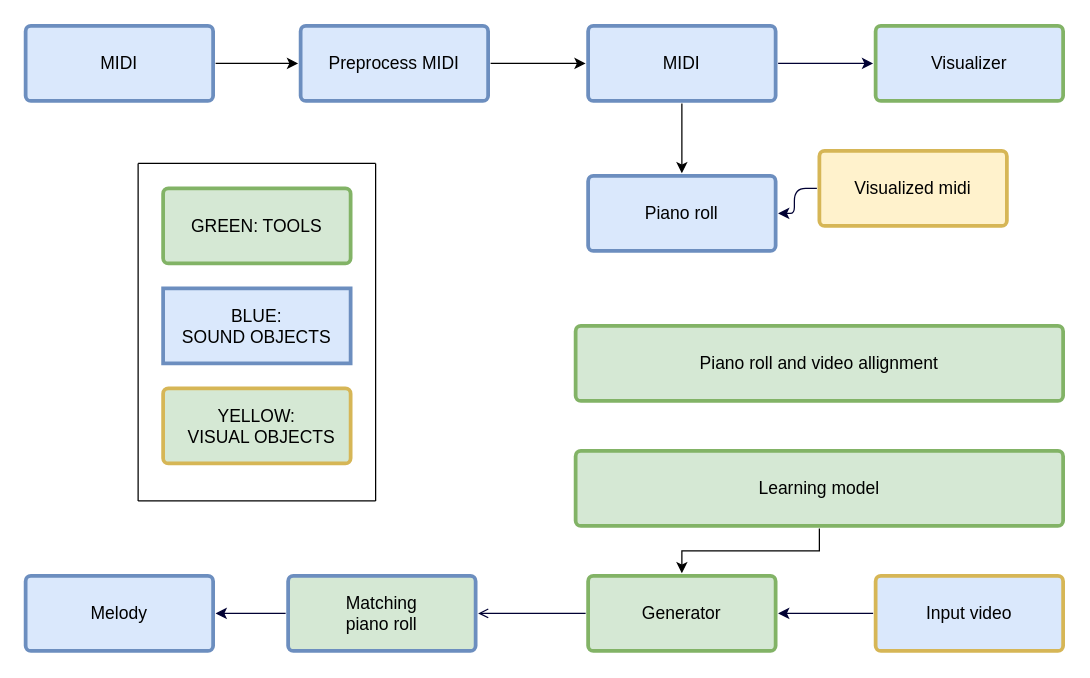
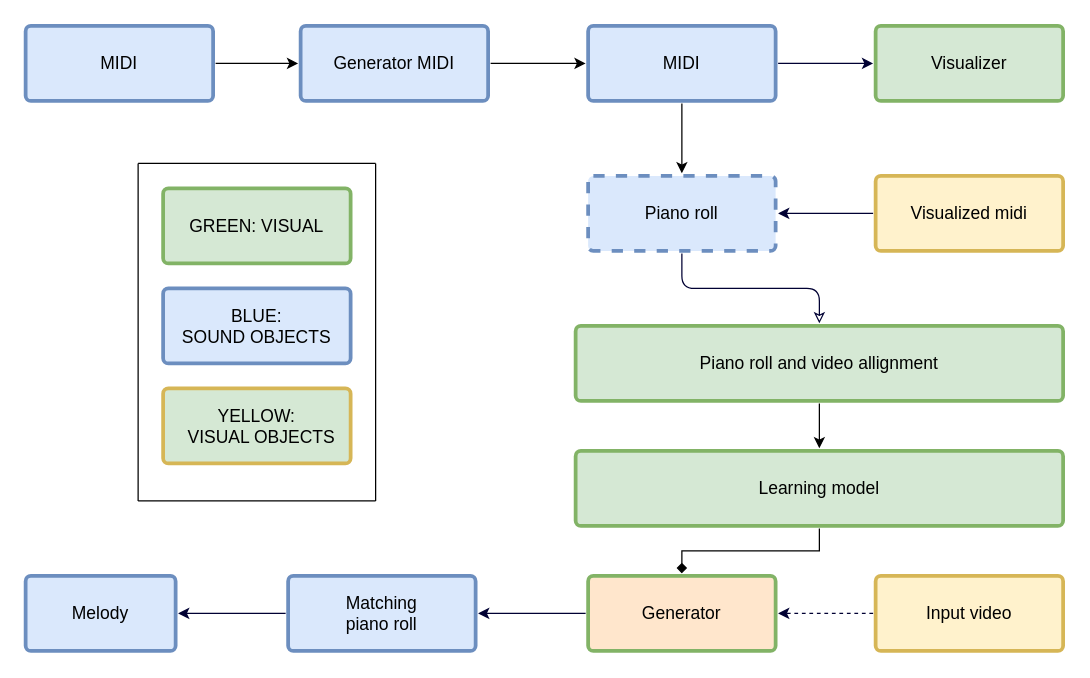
node "Preprocess MIDI": label "Preprocess MIDI" -> "Generator MIDI"
node "Visualizer": fillcolor #dae8fc -> #d5e8d4
node "Visualized midi": moved (913, 188) -> (969, 213)
node "Piano roll": style solid -> dashed
node "GREEN: TOOLS": label "GREEN: TOOLS" -> "GREEN: VISUAL"
edge "Piano roll" -> "Piano roll and video allignment": added
node "BLUE: SOUND OBJECTS": shape rectangle -> rounded rectangle
edge "Piano roll and video allignment" -> "Learning model": added
edge "Learning model" -> "Generator": arrowhead classic -> diamond
node "Melody": size 188x75 -> 150x75
node "Matching piano roll": fillcolor #d5e8d4 -> #dae8fc
edge "Generator" -> "Matching piano roll": arrowhead open -> classic
node "Generator": fillcolor #d5e8d4 -> #ffe6cc
edge "Input video" -> "Generator": style solid -> dashed
node "Input video": fillcolor #dae8fc -> #fff2cc
